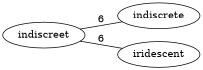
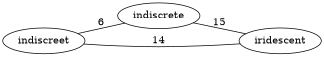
edge "indiscrete" -- "iridescent": added, label "15"
edge "indiscreet" -- "iridescent": label "6" -> "14"
